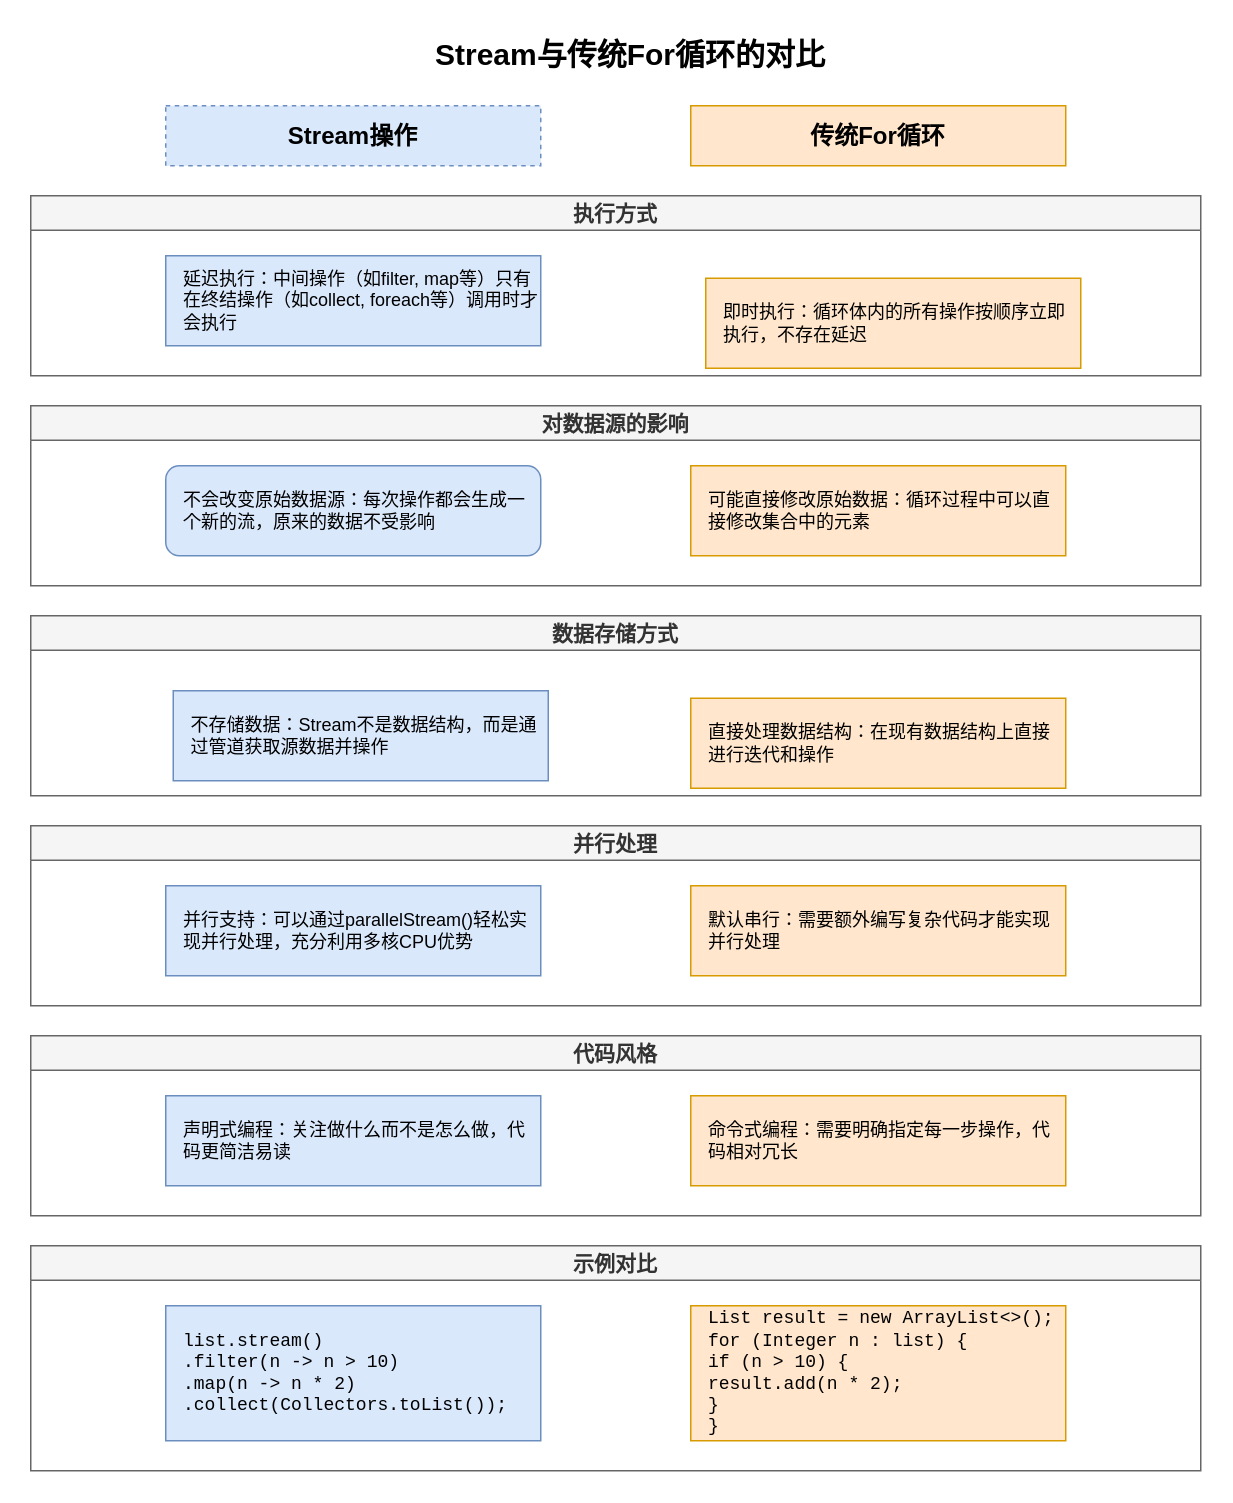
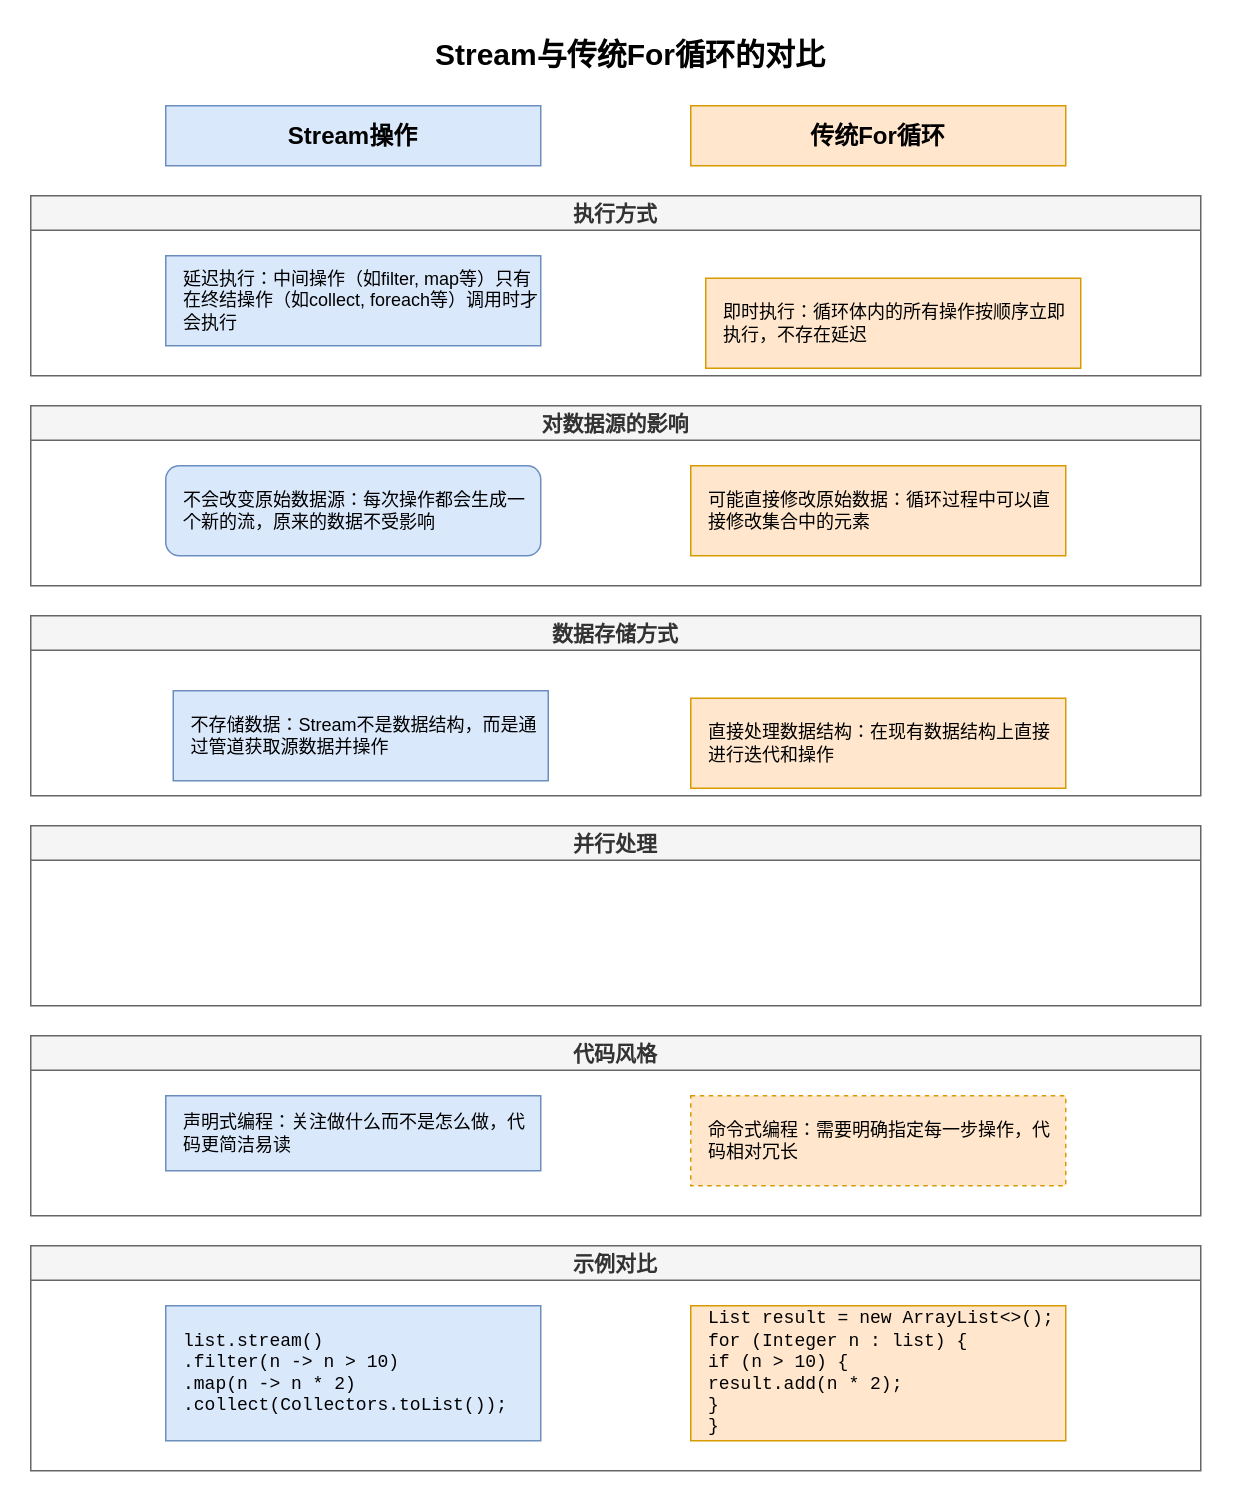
node "Stream操作": style dashed -> solid
node "并行支持：可以通过parallelStream()轻松实现并行处理，充分利用多核CPU优势": removed
node "默认串行：需要额外编写复杂代码才能实现并行处理": removed
node "声明式编程：关注做什么而不是怎么做，代码更简洁易读": size 375x90 -> 375x75
node "命令式编程：需要明确指定每一步操作，代码相对冗长": style solid -> dashed
